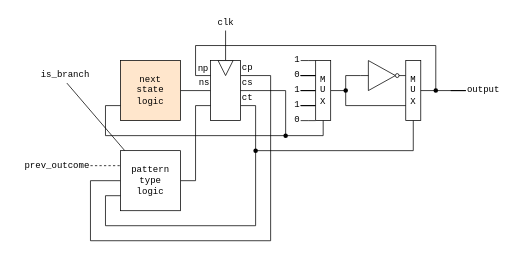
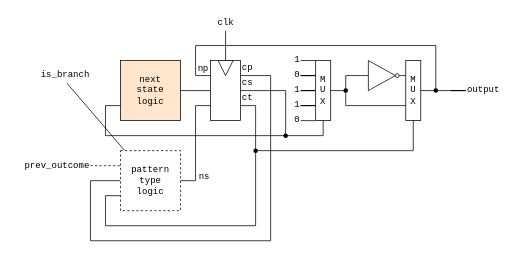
node "ns": moved (199, 83) -> (199, 177)
node "pattern type logic": style solid -> dashed
